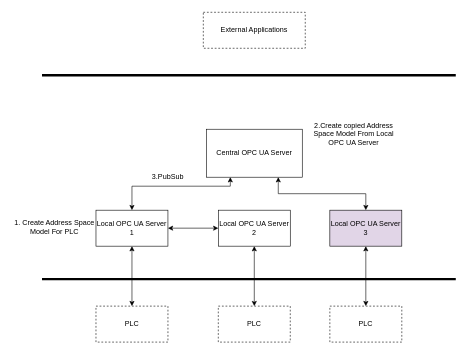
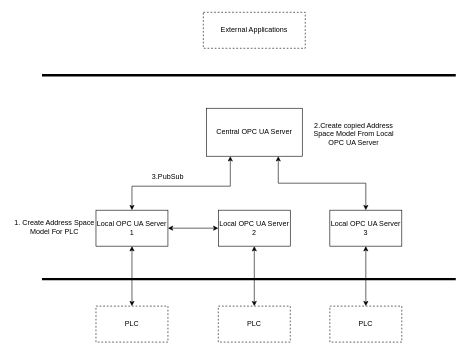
node "Central OPC UA Server": moved (254, 153) -> (254, 132)
node "Local OPC UA Server 3": fillcolor #e1d5e7 -> #ffffff
